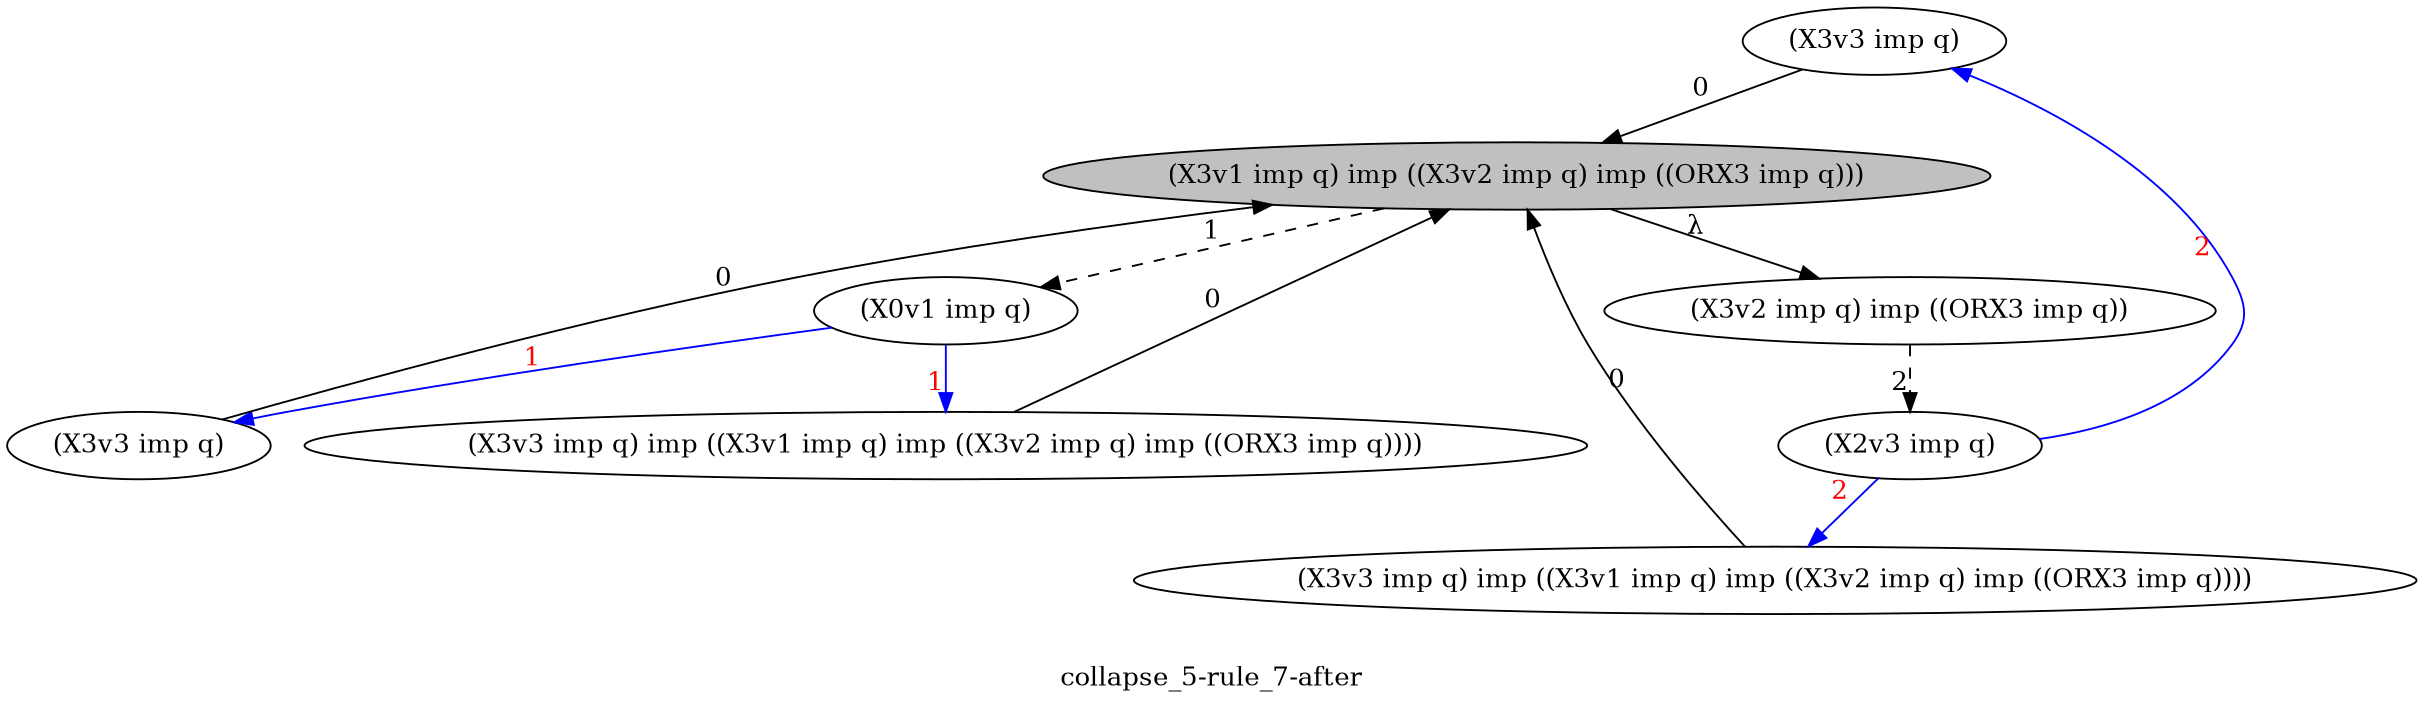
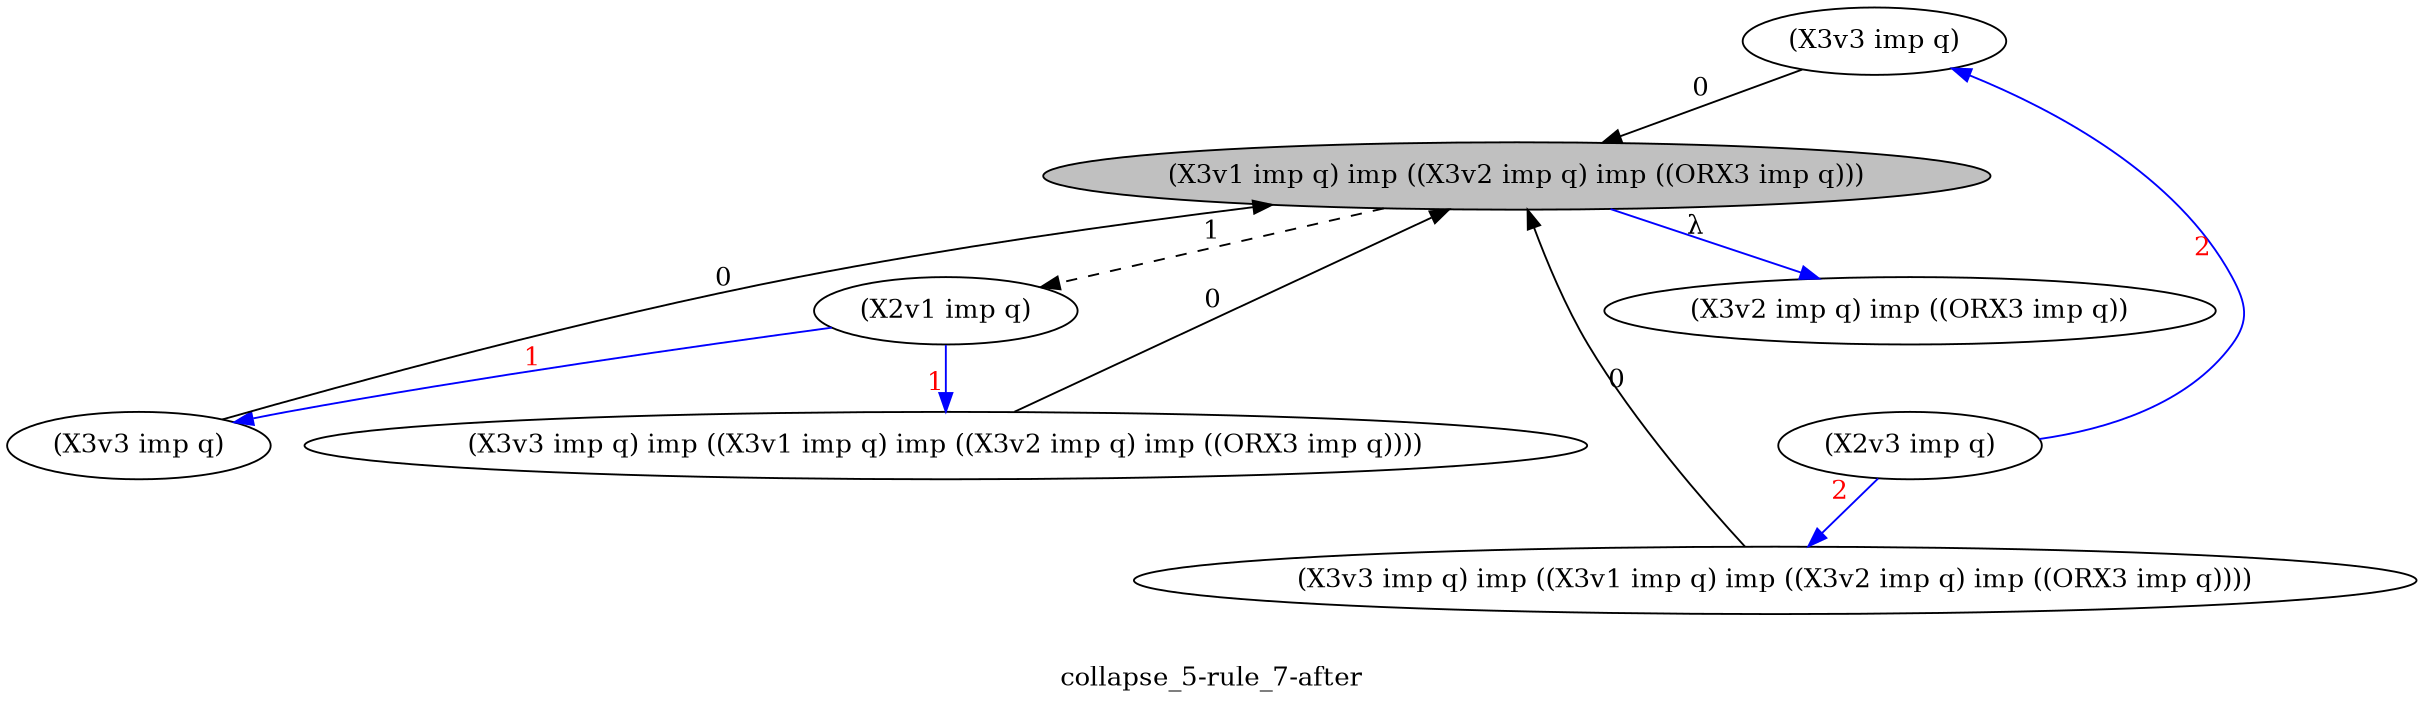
edge "(X3v1 imp q) imp ((X3v2 imp q) imp ((ORX3 imp q)))" -> "(X3v2 imp q) imp ((ORX3 imp q))": color black -> blue
node "(X0v1 imp q)": label "(X0v1 imp q)" -> "(X2v1 imp q)"
edge "(X3v2 imp q) imp ((ORX3 imp q))" -> "(X2v3 imp q)": removed, label "2"
